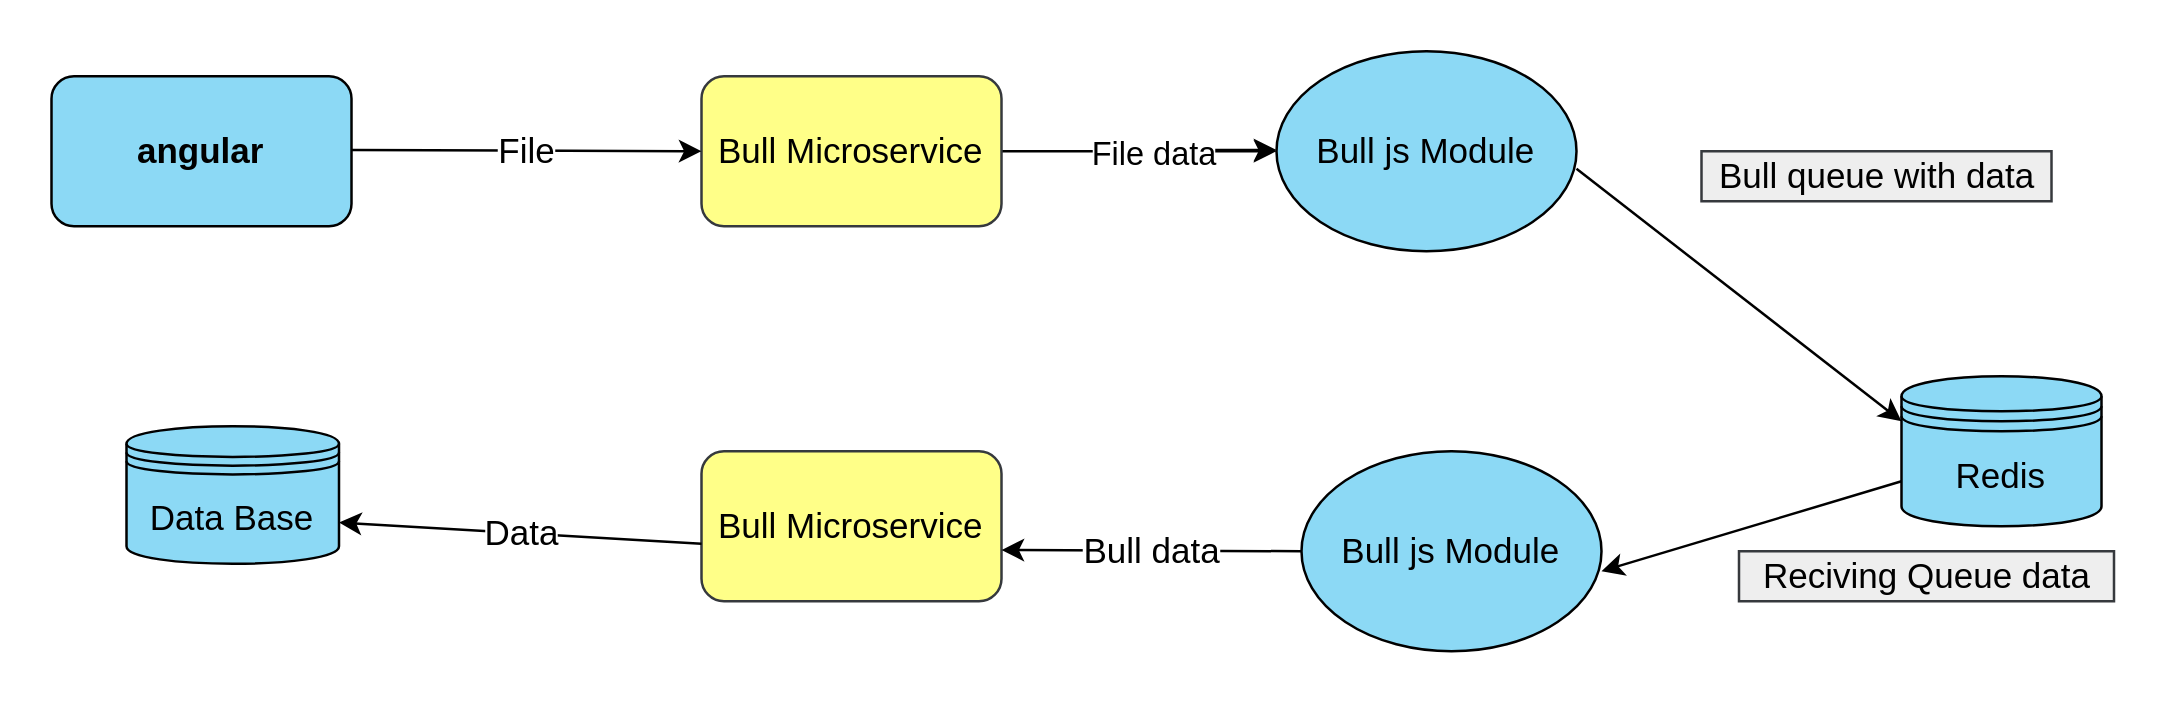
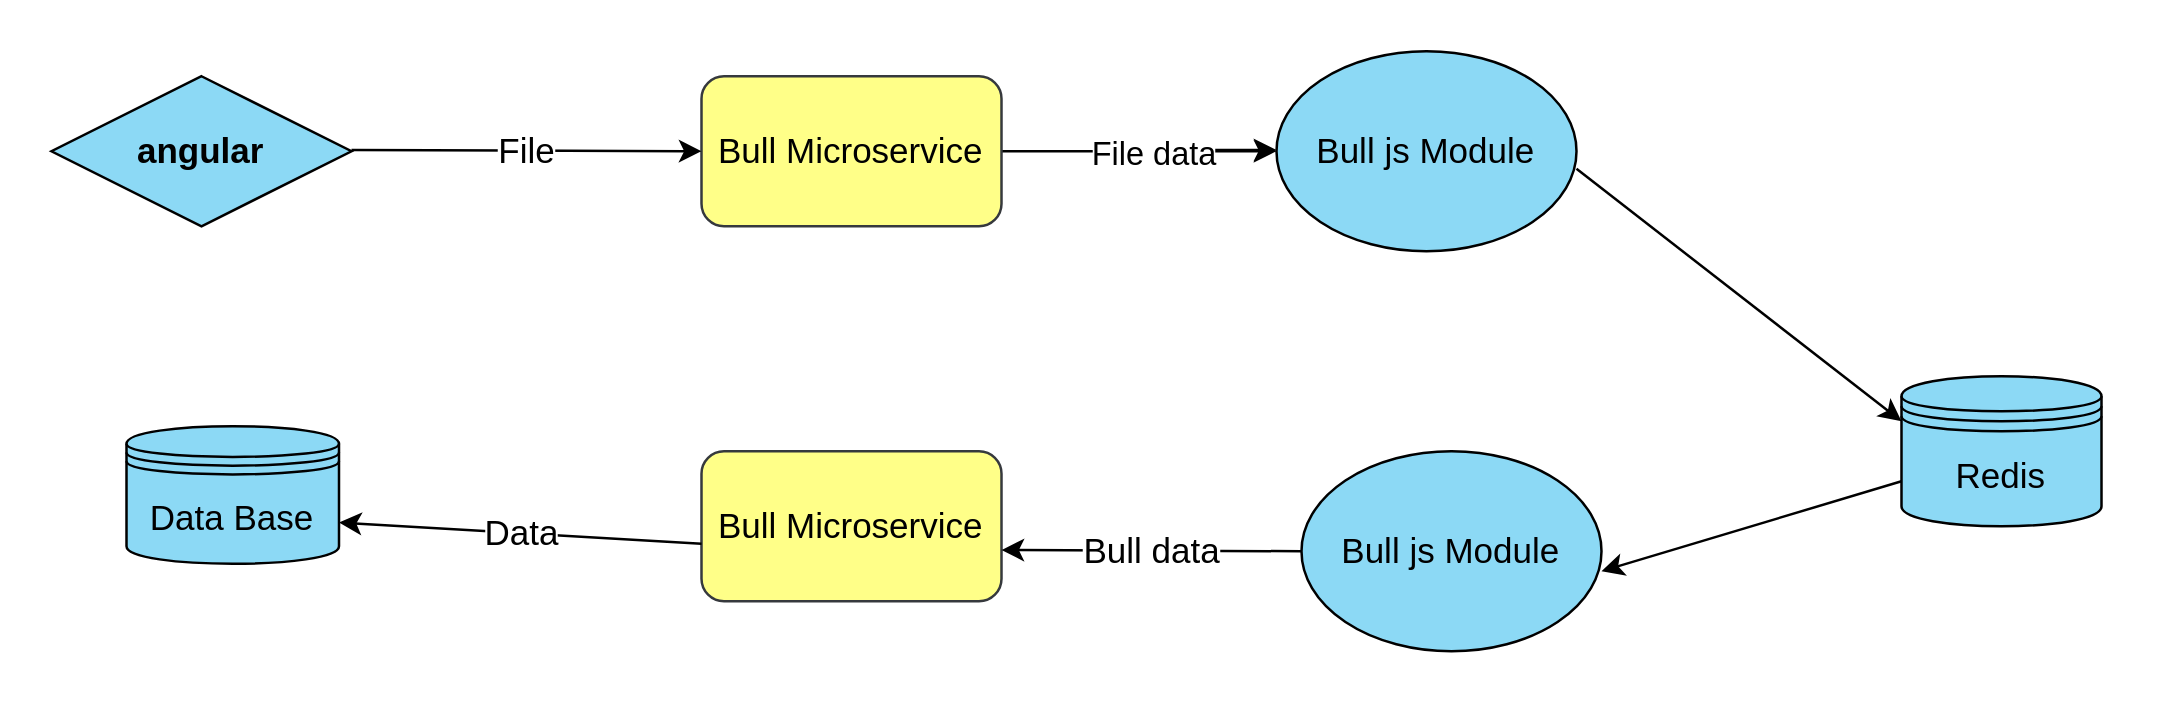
node "angular": shape rounded rectangle -> diamond
node "Bull queue with data": removed
node "Reciving Queue data": removed
